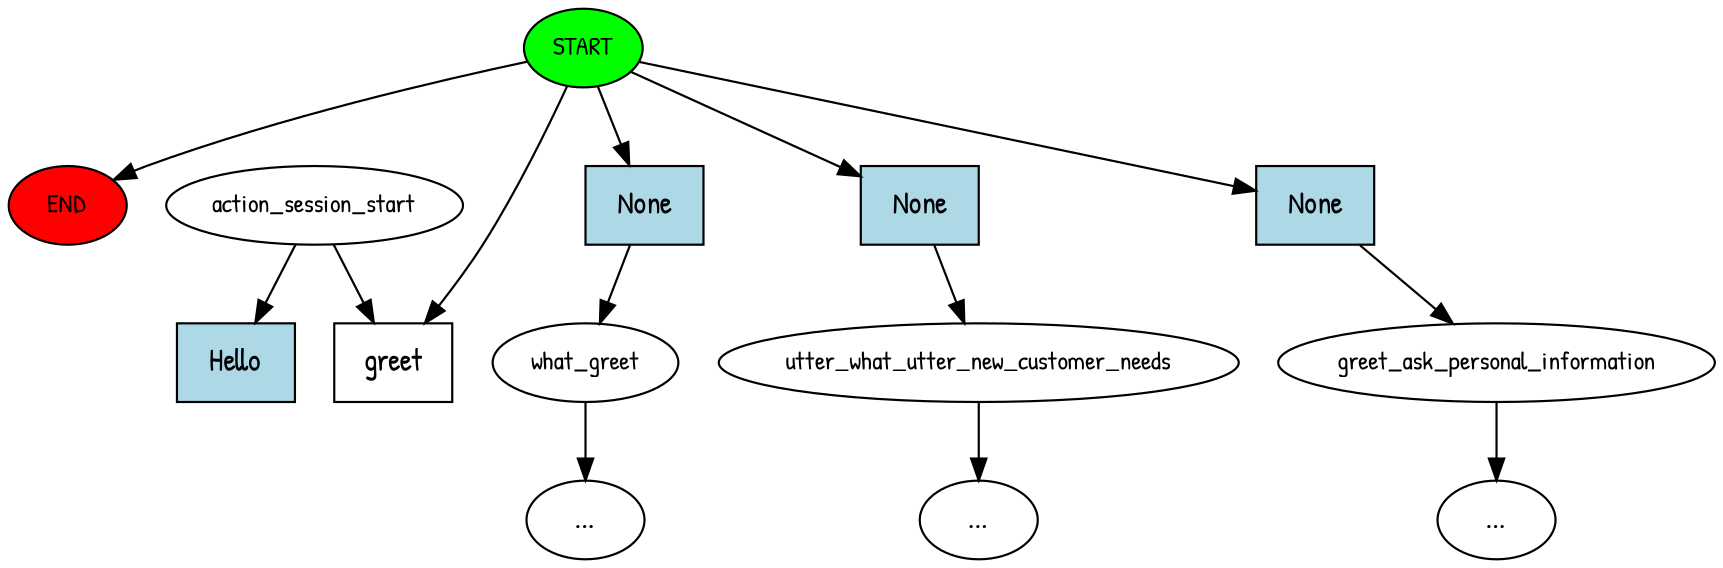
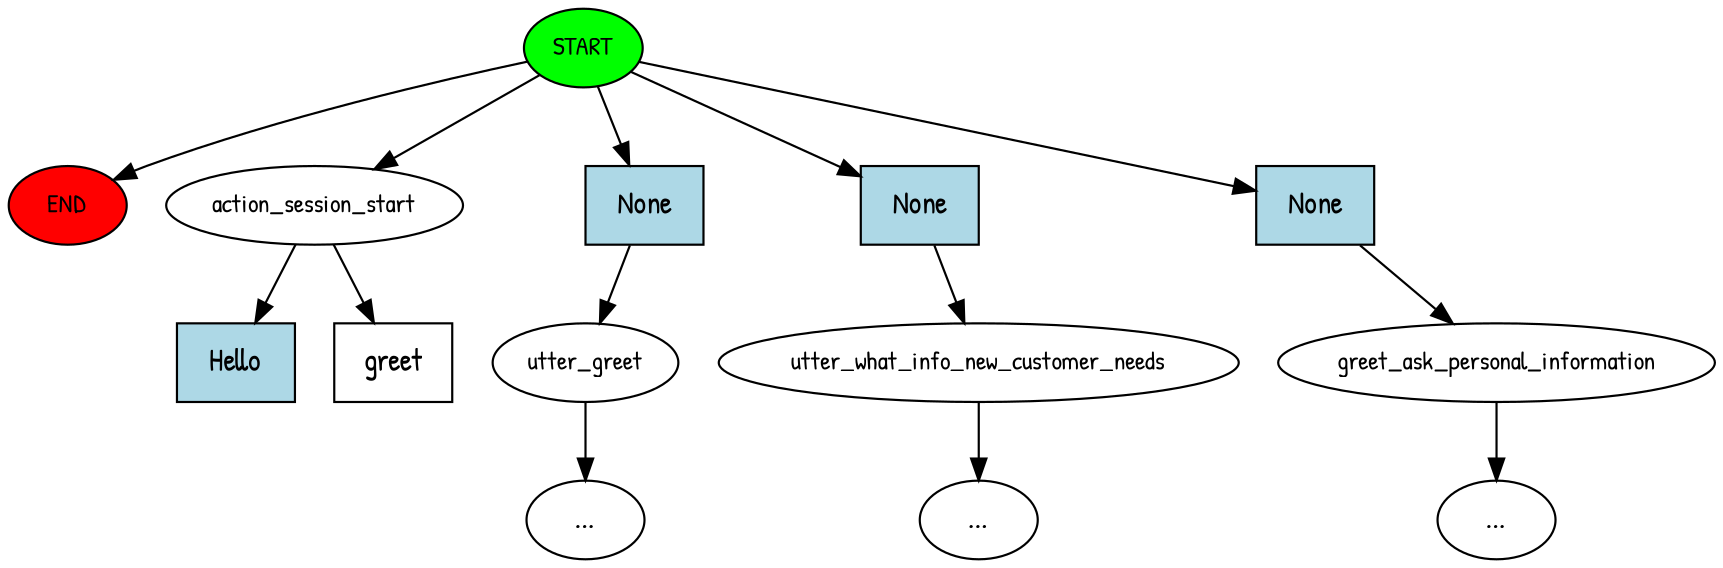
edge "START" -> "greet": now "START" -> "action_session_start"
node "what_greet": label "what_greet" -> "utter_greet"
node "utter_what_utter_new_customer_needs": label "utter_what_utter_new_customer_needs" -> "utter_what_info_new_customer_needs"
